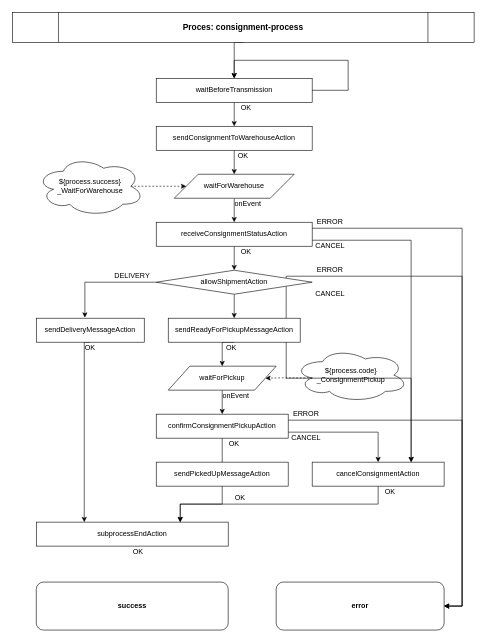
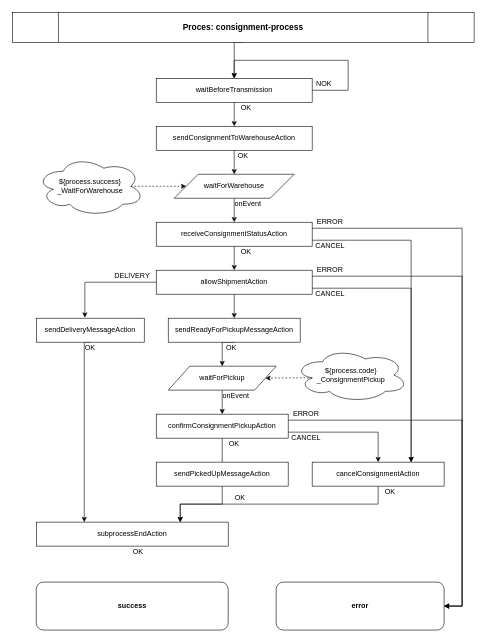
node "NOK": added
node "allowShipmentAction": shape diamond -> rectangle
